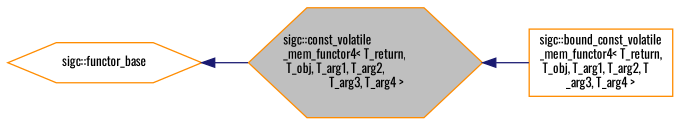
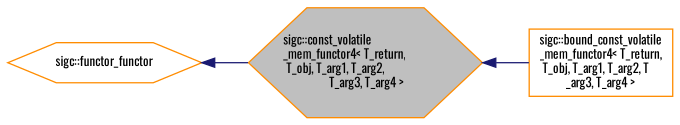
node "sigc::functor_base": label "sigc::functor_base" -> "sigc::functor_functor"
